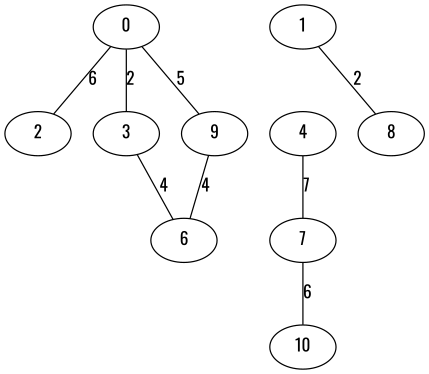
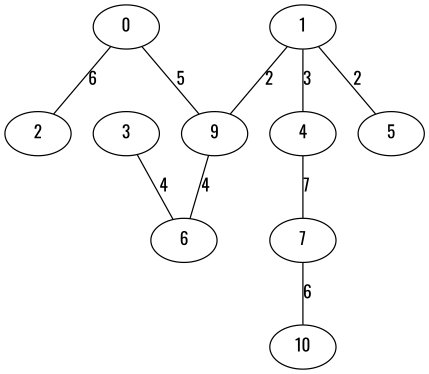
edge "0" -- "3": removed, label "2"
edge "1" -- "9": added, label "2"
edge "1" -- "4": added, label "3"
node "8": label "8" -> "5"
